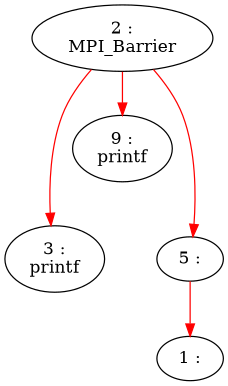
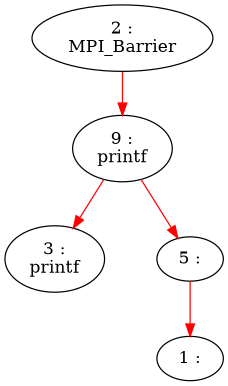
edge "2 : MPI_Barrier" -> "3 : printf": now "9 : printf" -> "3 : printf"
edge "2 : MPI_Barrier" -> "5 :": now "9 : printf" -> "5 :"
